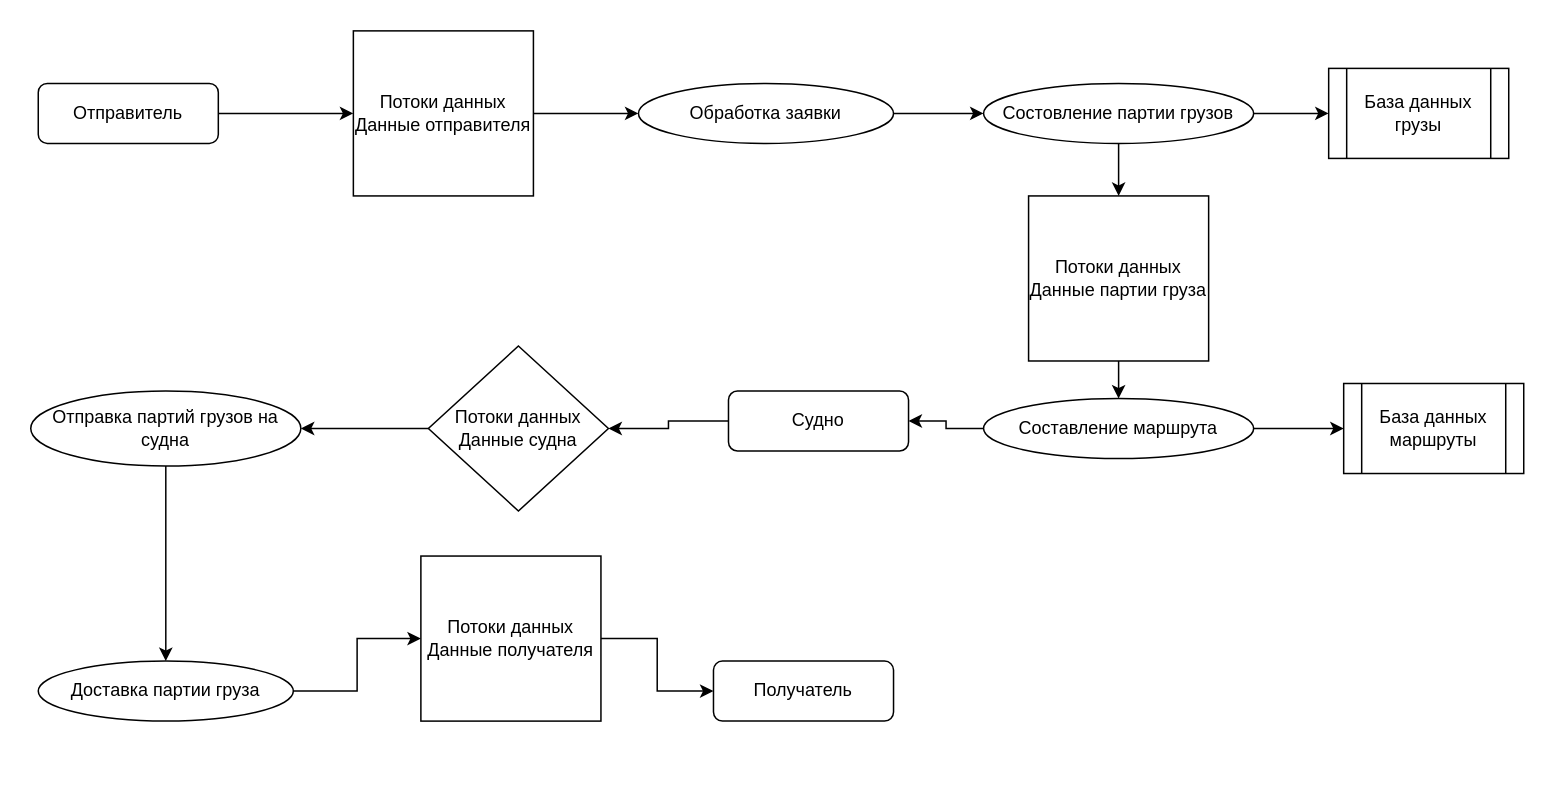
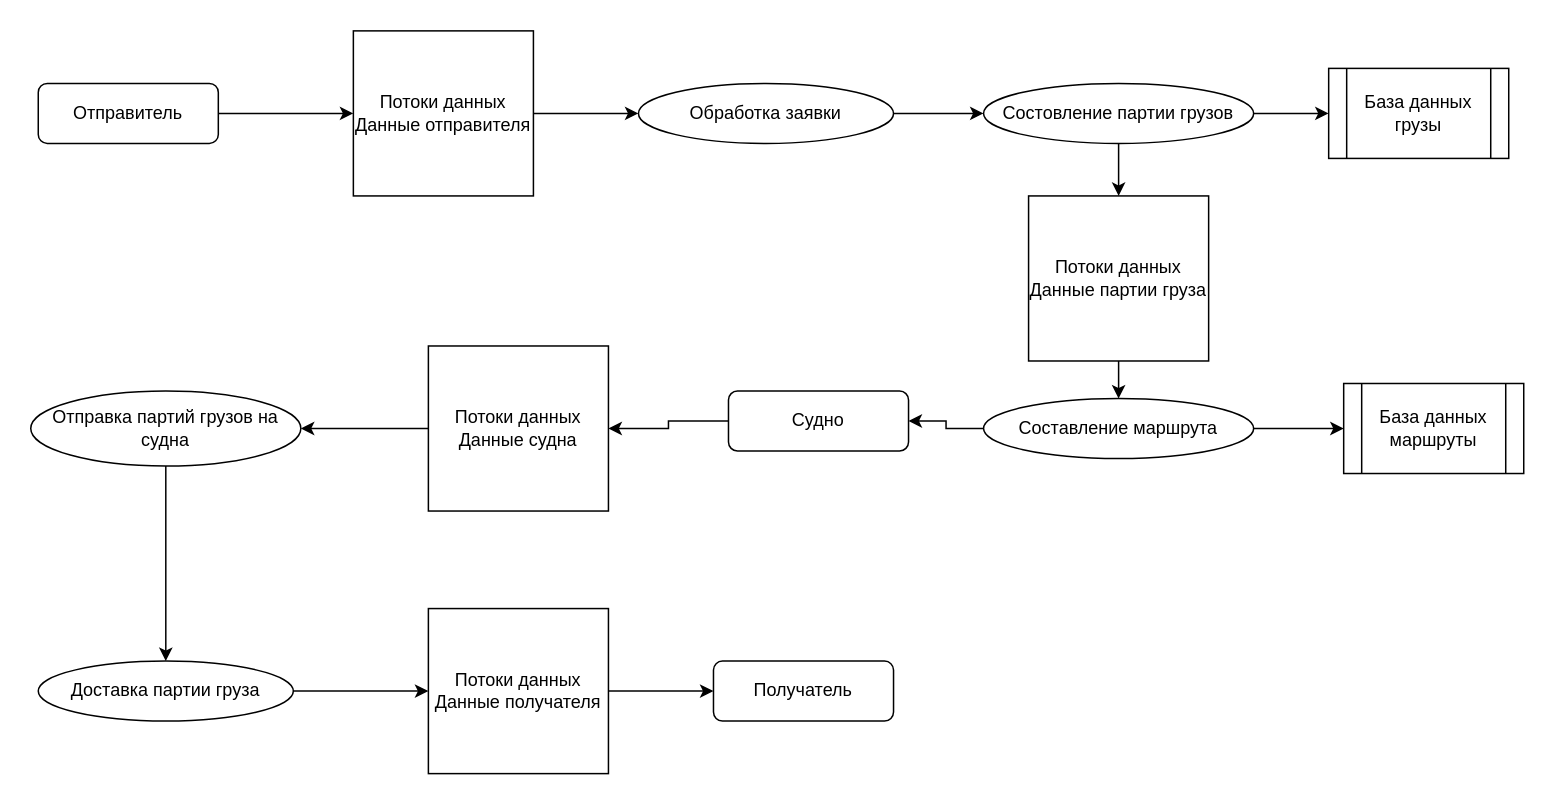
node "Потоки данных Данные судна": shape diamond -> rectangle
node "Потоки данных Данные получателя": moved (511, 638) -> (518, 691)
